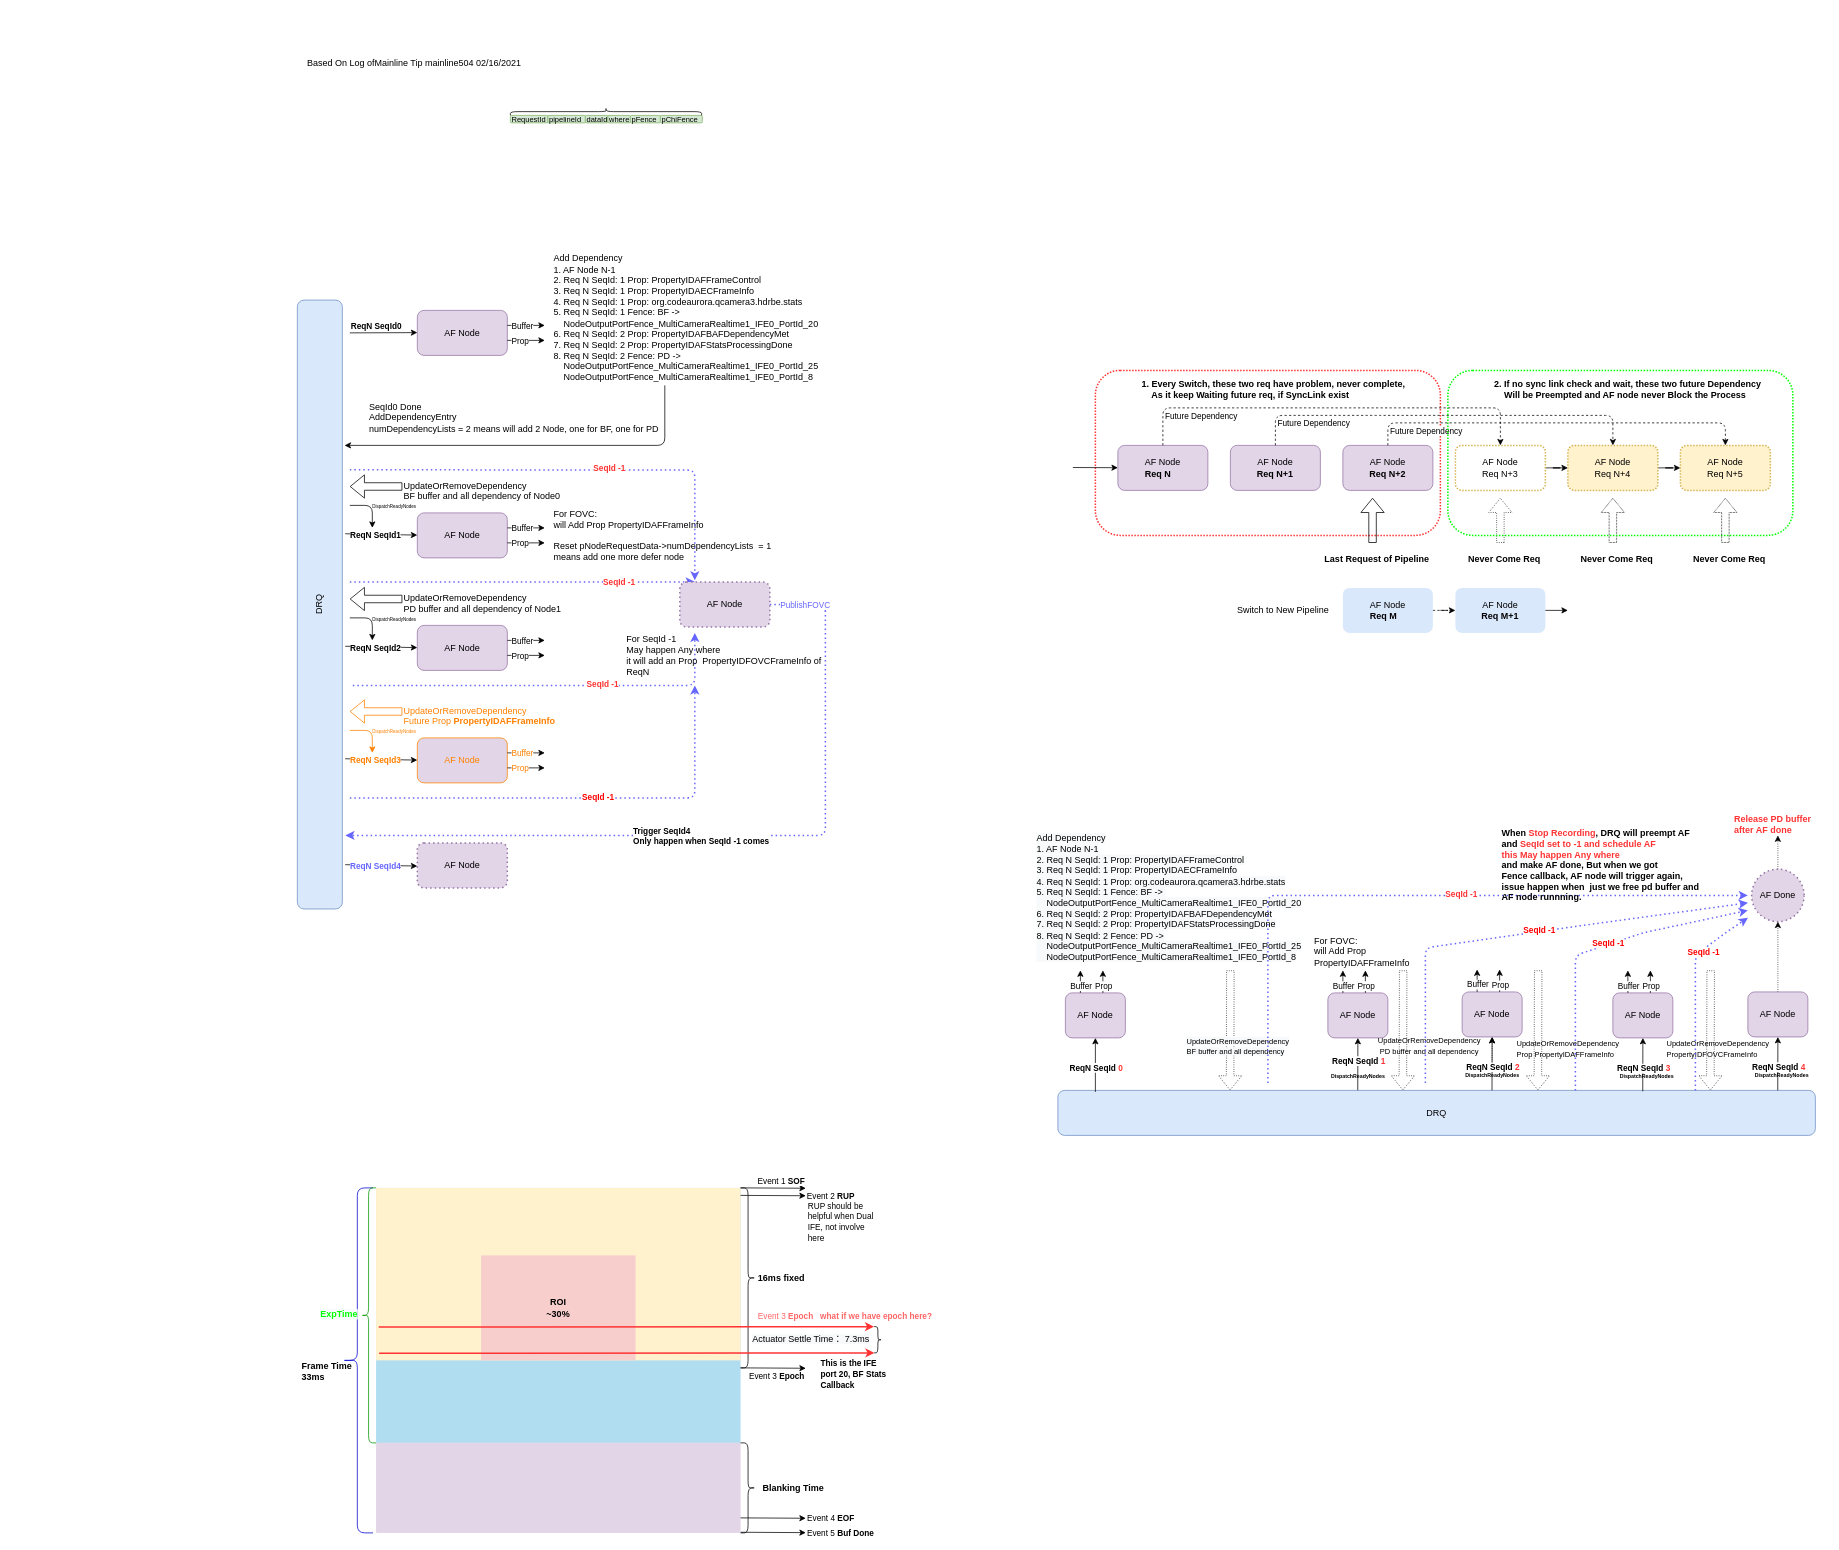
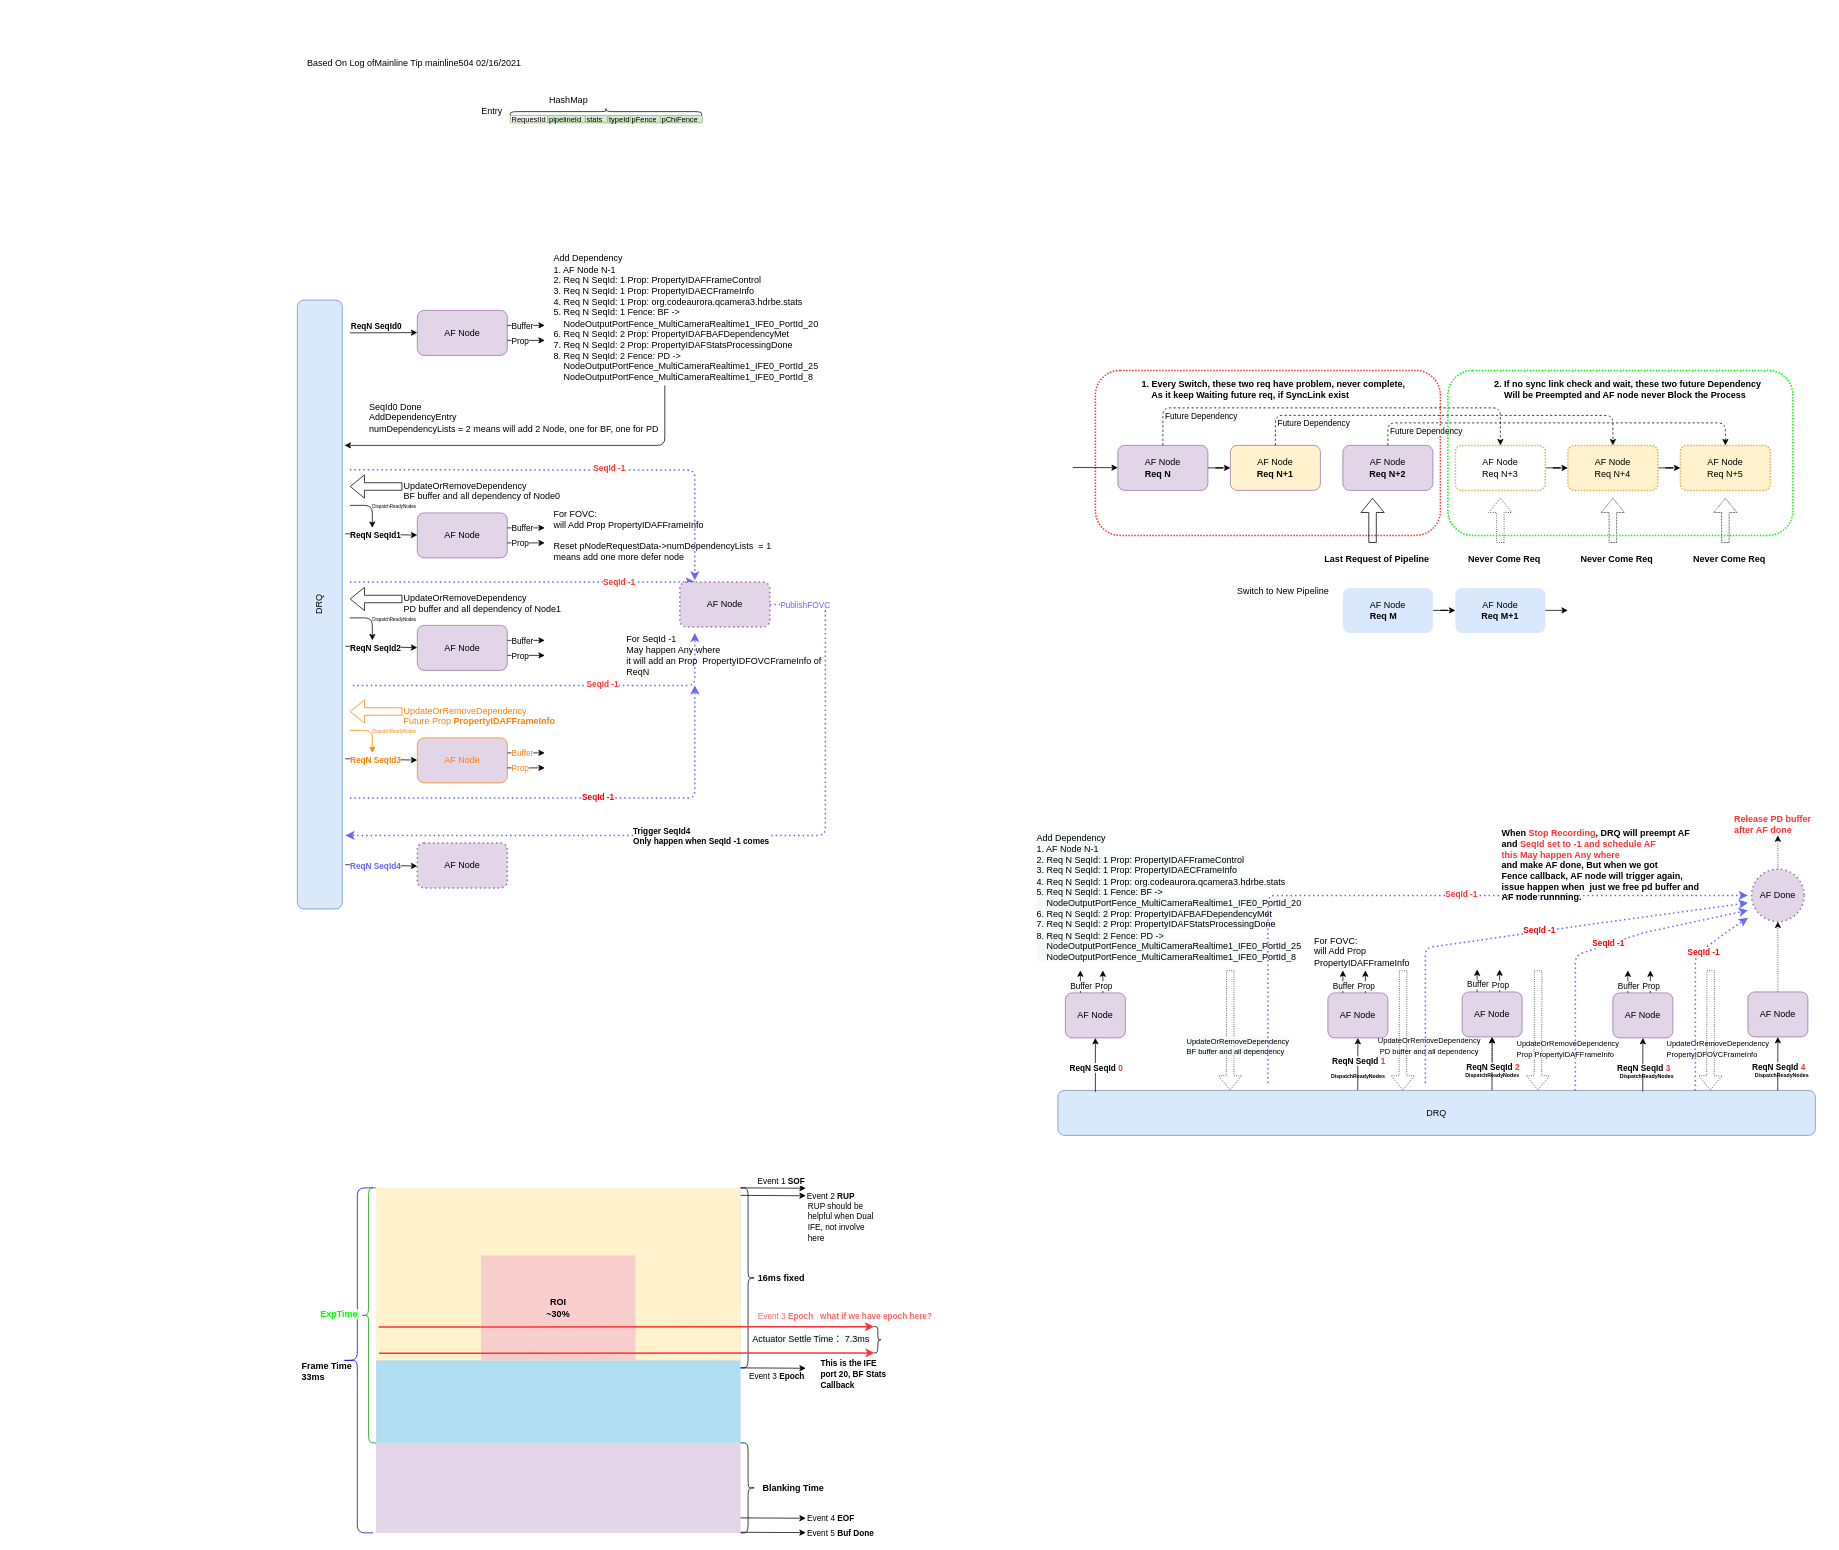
node "HashMap": added
node "Entry": added
node "RequestId": fillcolor #d5e8d4 -> #f5f5f5
node "dataId": label "dataId" -> "stats"
node "where": label "where" -> "typeId"
edge "AF Node Req N" -> "AF Node Req N+1": added
node "AF Node Req N+1": fillcolor #e1d5e7 -> #fff2cc
node "Switch to New Pipeline": moved (1283, 610) -> (1283, 591)
edge "AF Node Req M" -> "AF Node Req M+1": style dashed -> solid
